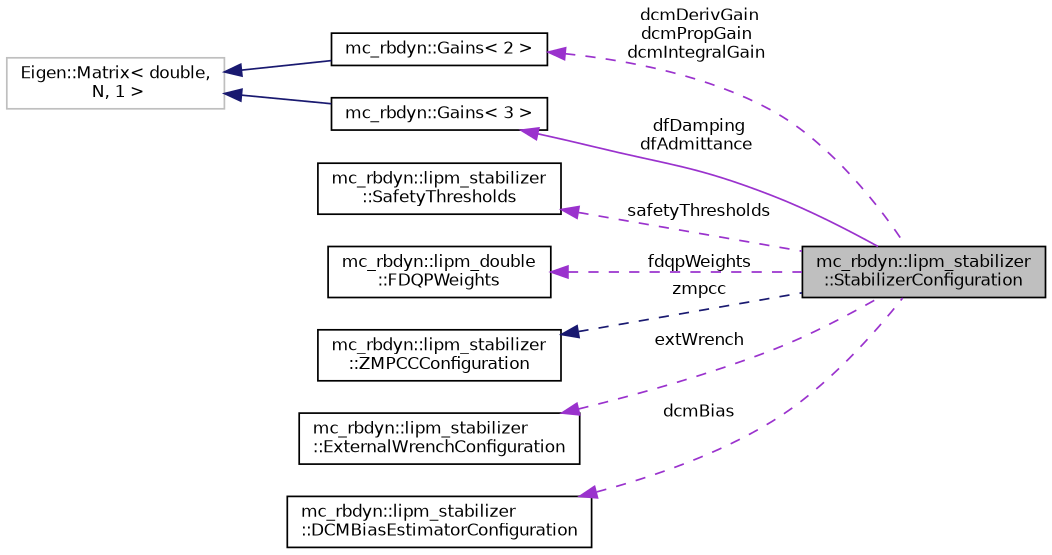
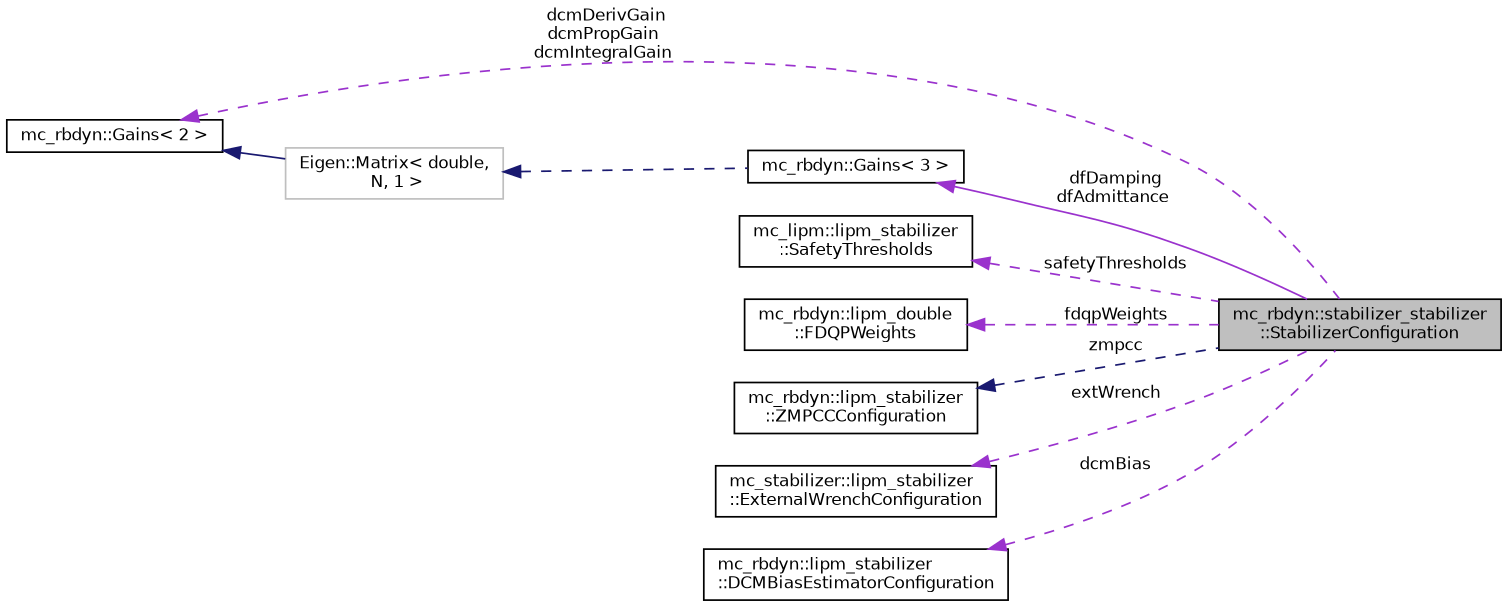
edge "mc_rbdyn::Gains< 2 >" -> "Eigen::Matrix< double, N, 1 >": reversed
edge "mc_rbdyn::Gains< 3 >" -> "Eigen::Matrix< double, N, 1 >": style solid -> dashed
node "mc_rbdyn::lipm_stabilizer ::SafetyThresholds": label "mc_rbdyn::lipm_stabilizer ::SafetyThresholds" -> "mc_lipm::lipm_stabilizer ::SafetyThresholds"
node "mc_rbdyn::lipm_stabilizer ::StabilizerConfiguration": label "mc_rbdyn::lipm_stabilizer ::StabilizerConfiguration" -> "mc_rbdyn::stabilizer_stabilizer ::StabilizerConfiguration"
node "mc_rbdyn::lipm_stabilizer ::ExternalWrenchConfiguration": label "mc_rbdyn::lipm_stabilizer ::ExternalWrenchConfiguration" -> "mc_stabilizer::lipm_stabilizer ::ExternalWrenchConfiguration"
